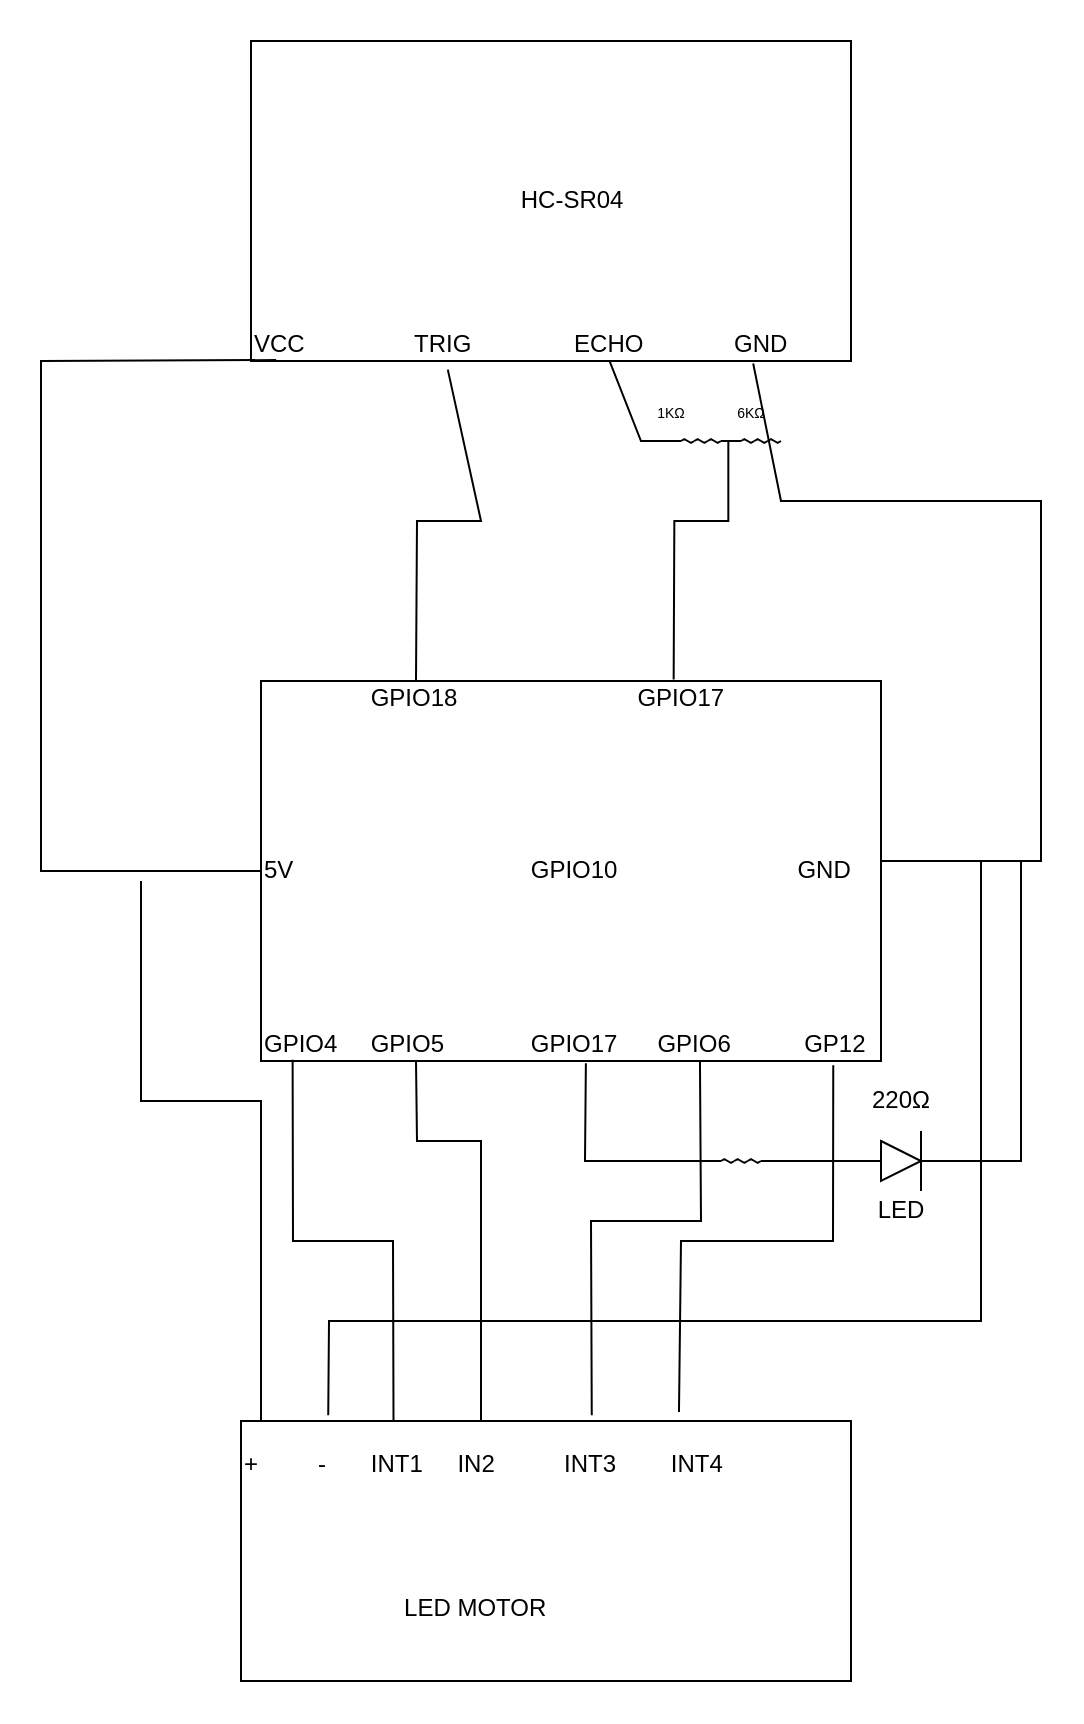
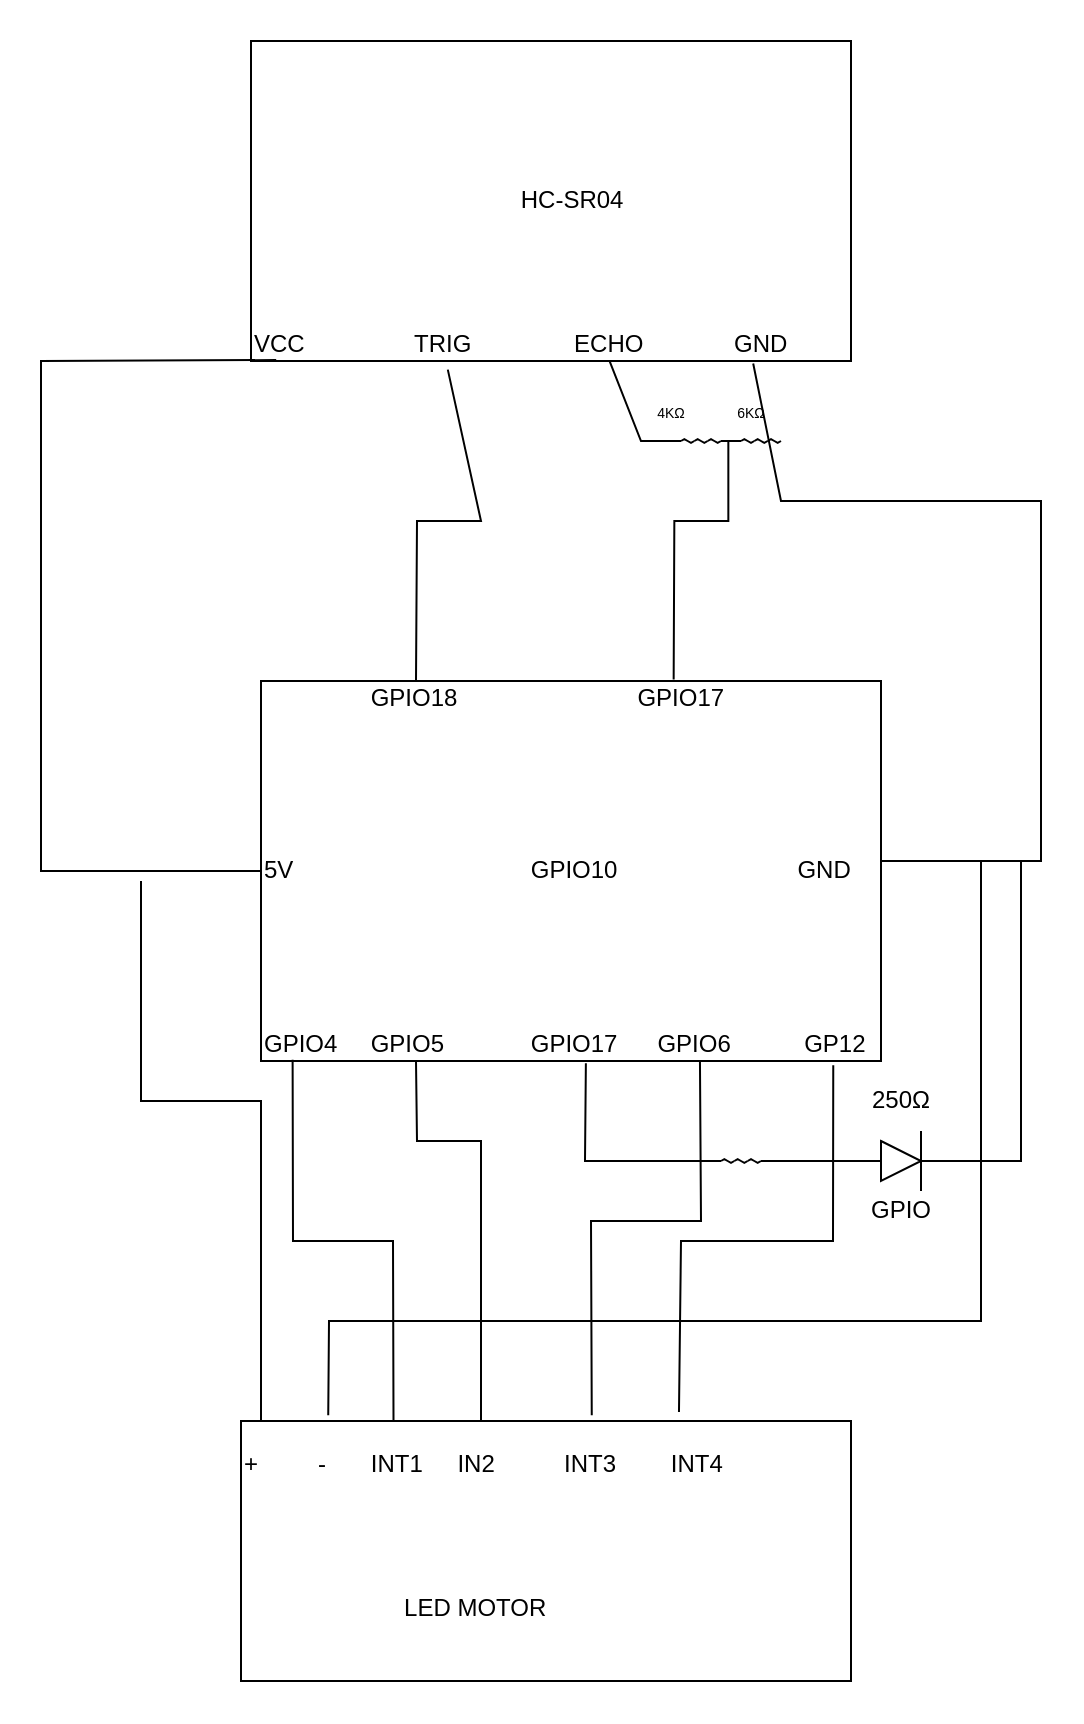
node "1KΩ": label "1KΩ" -> "4KΩ"
node "220Ω": label "220Ω" -> "250Ω"
node "LED": label "LED" -> "GPIO"
